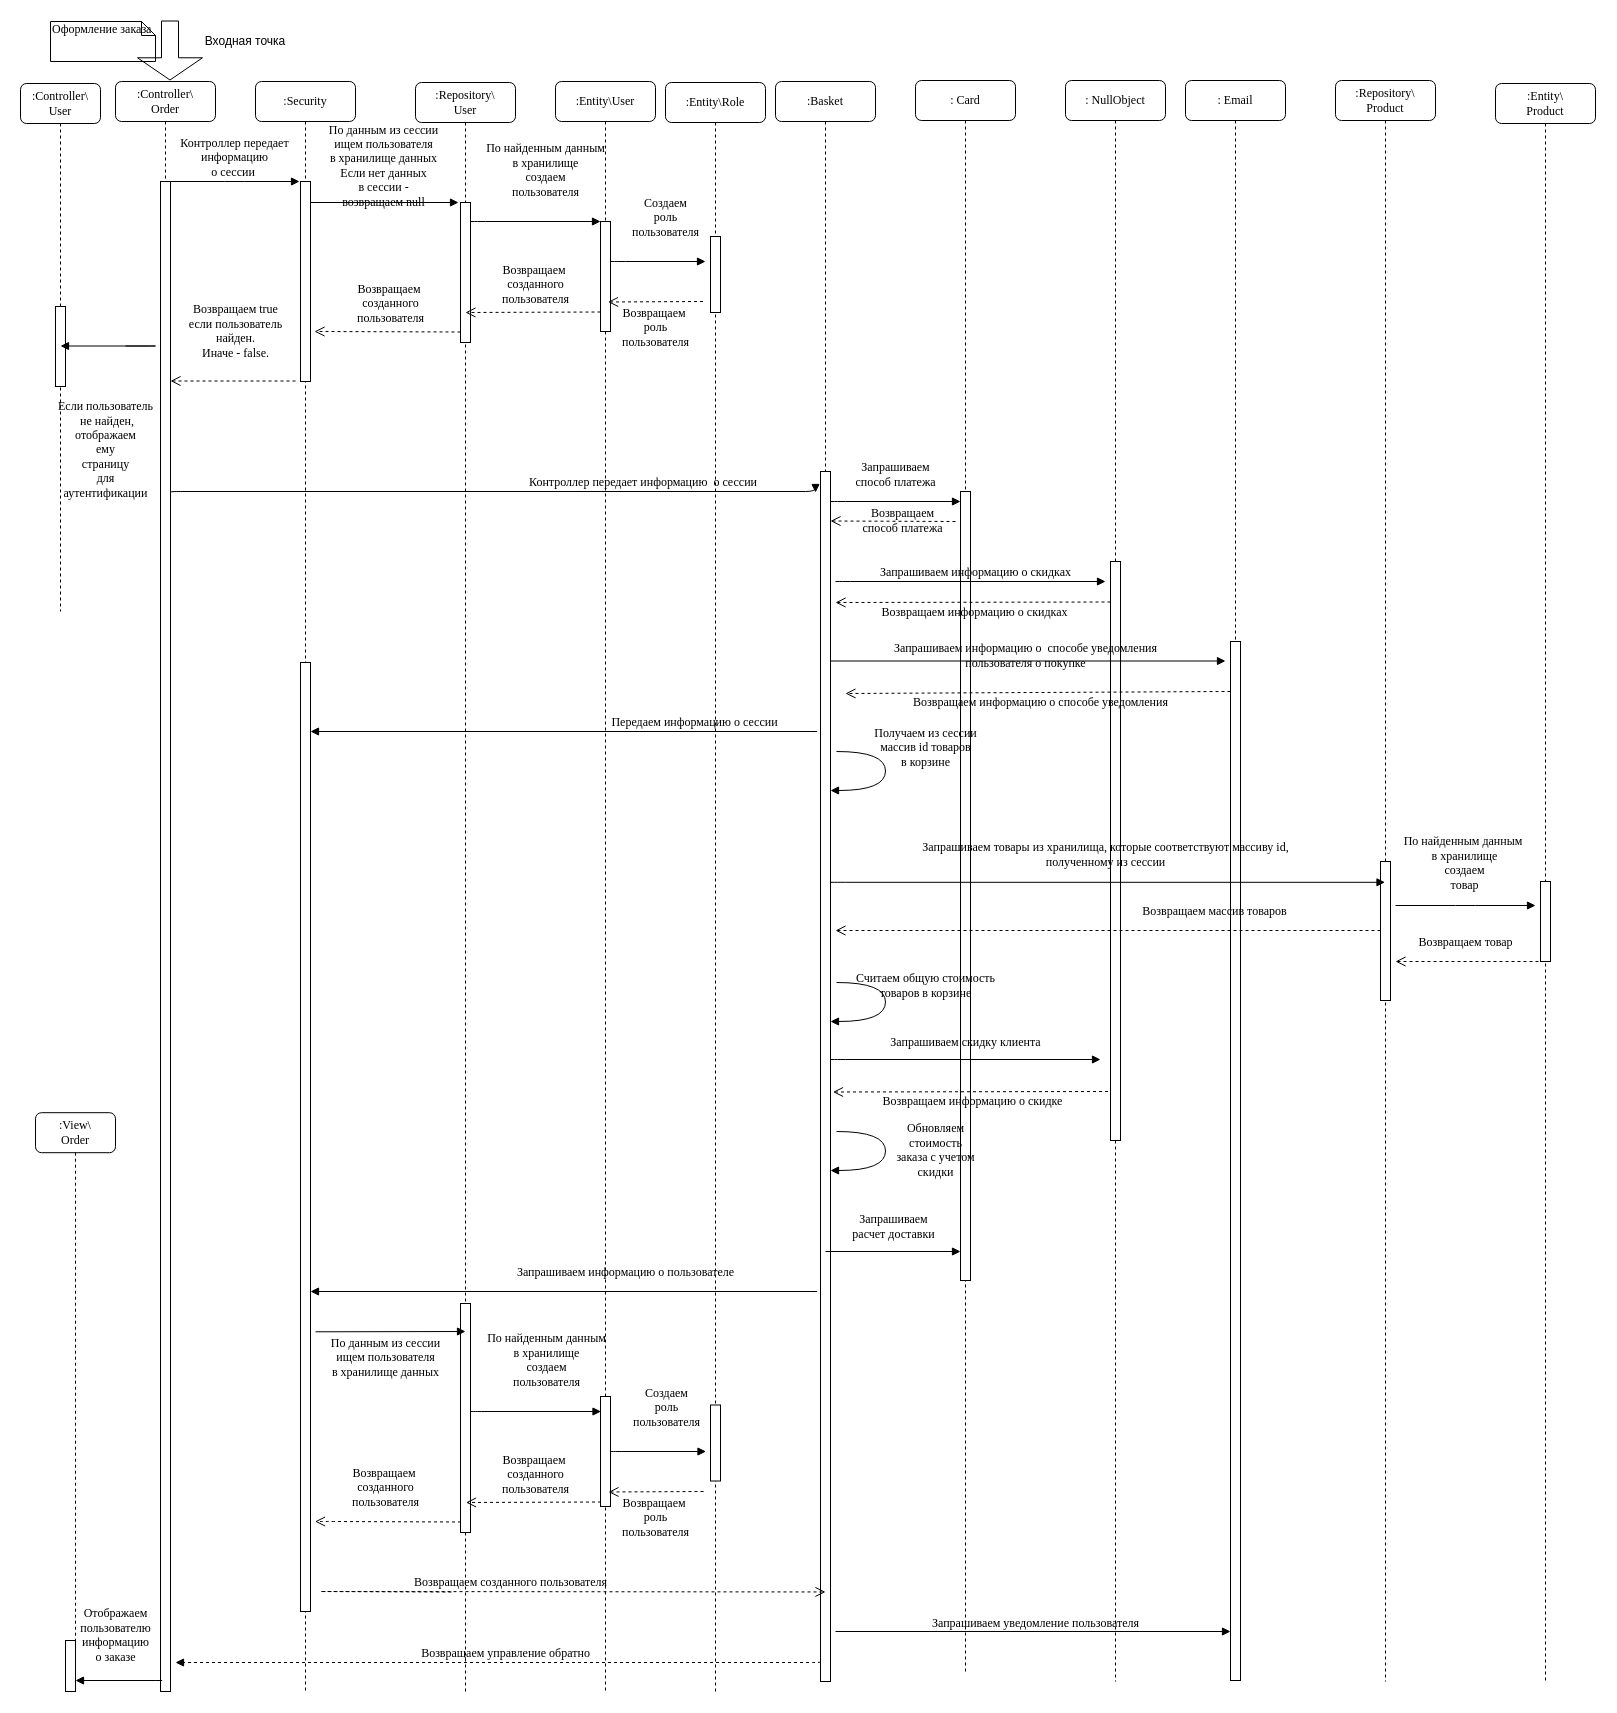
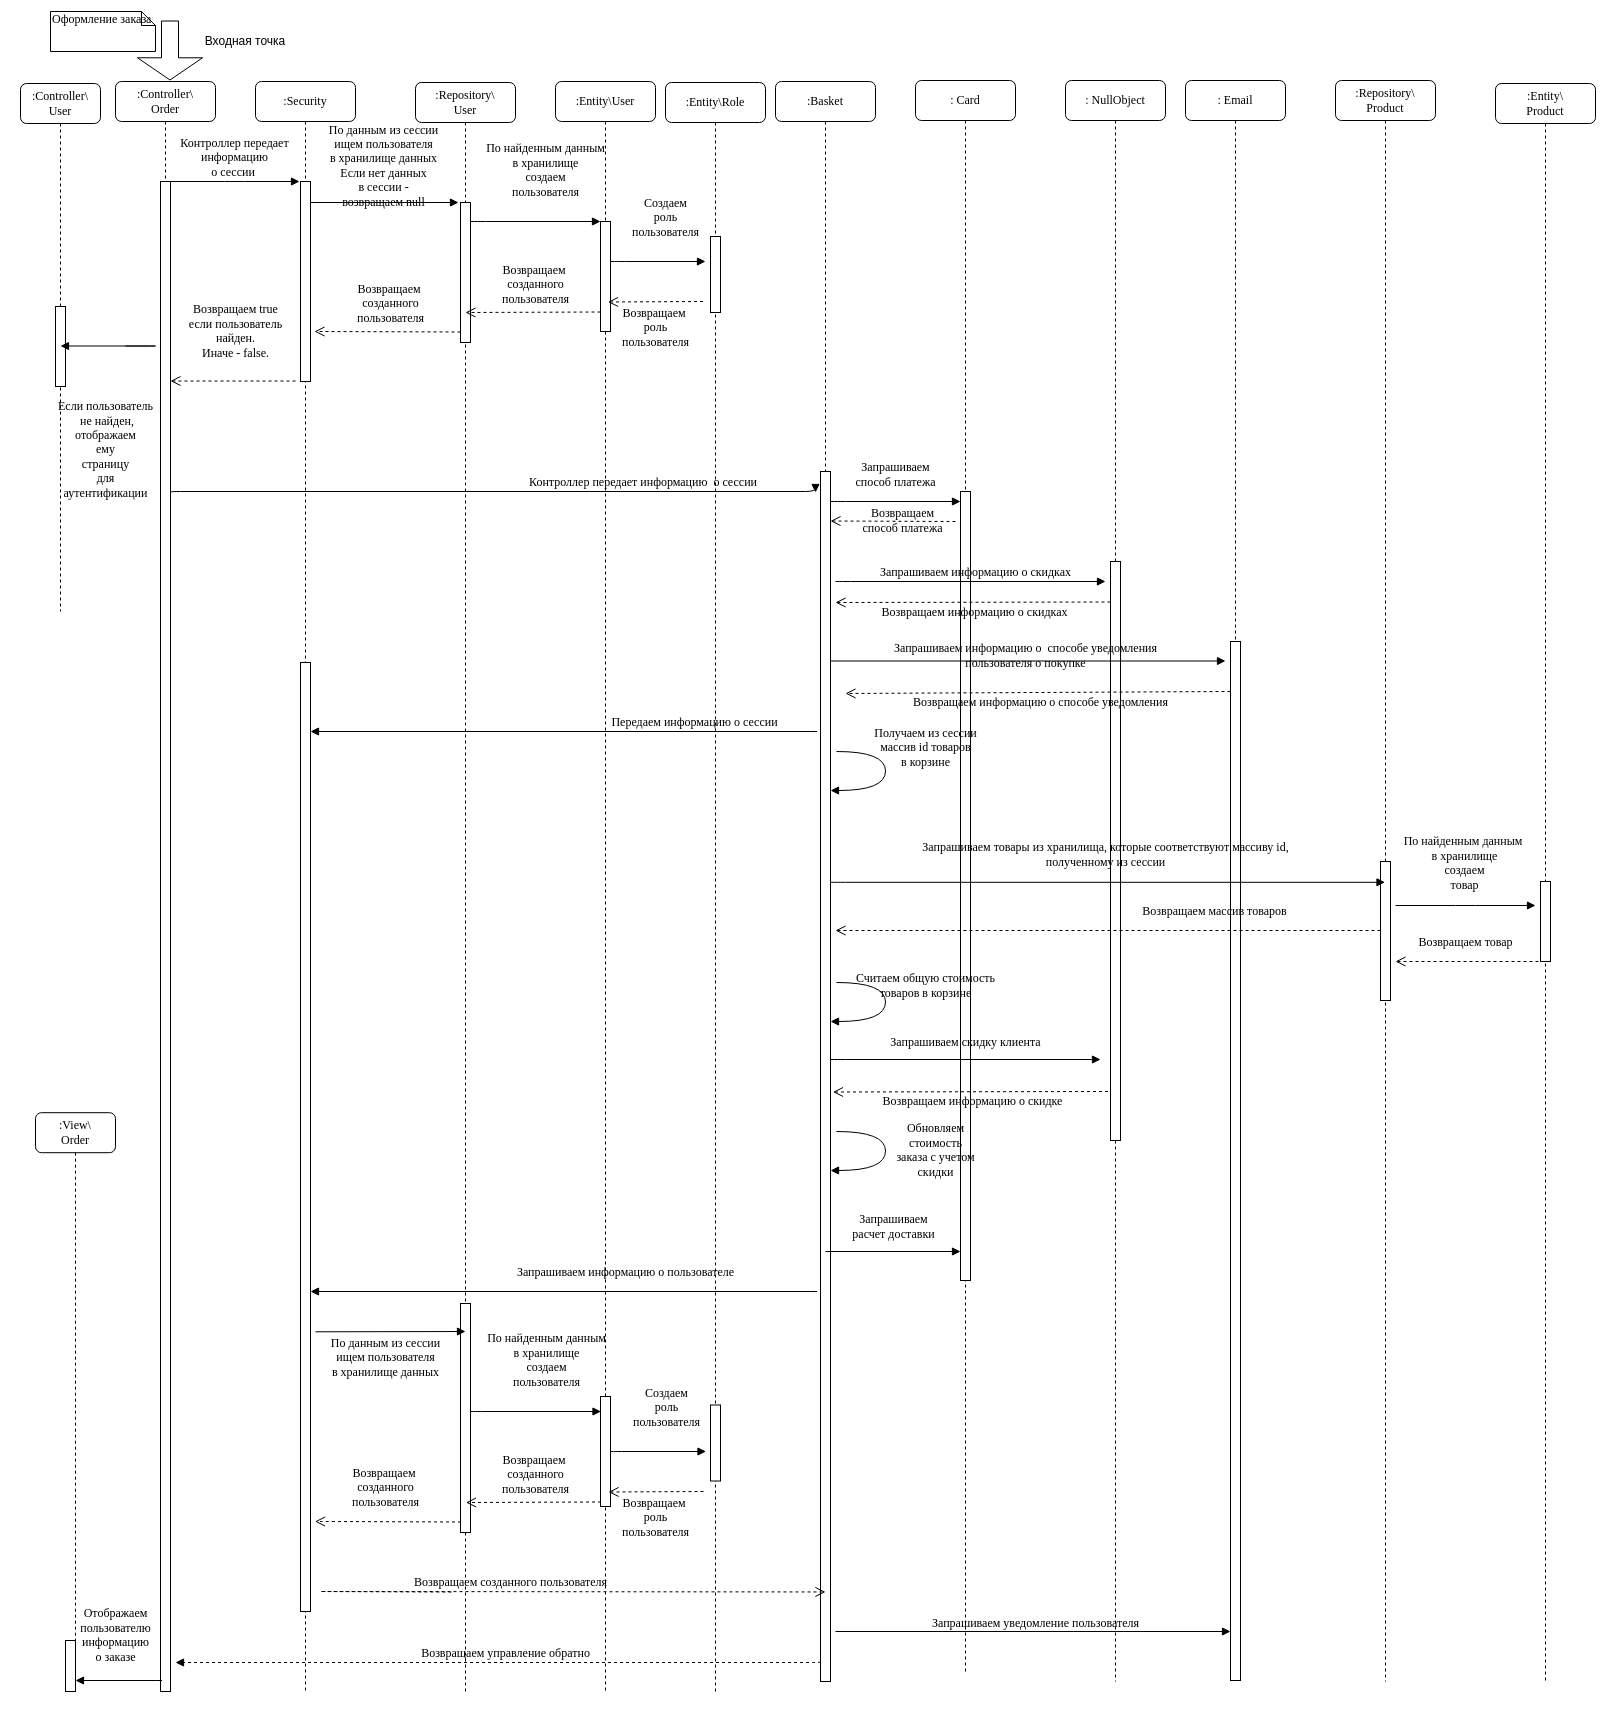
node "Оформление заказа": moved (103, 42) -> (103, 32)
